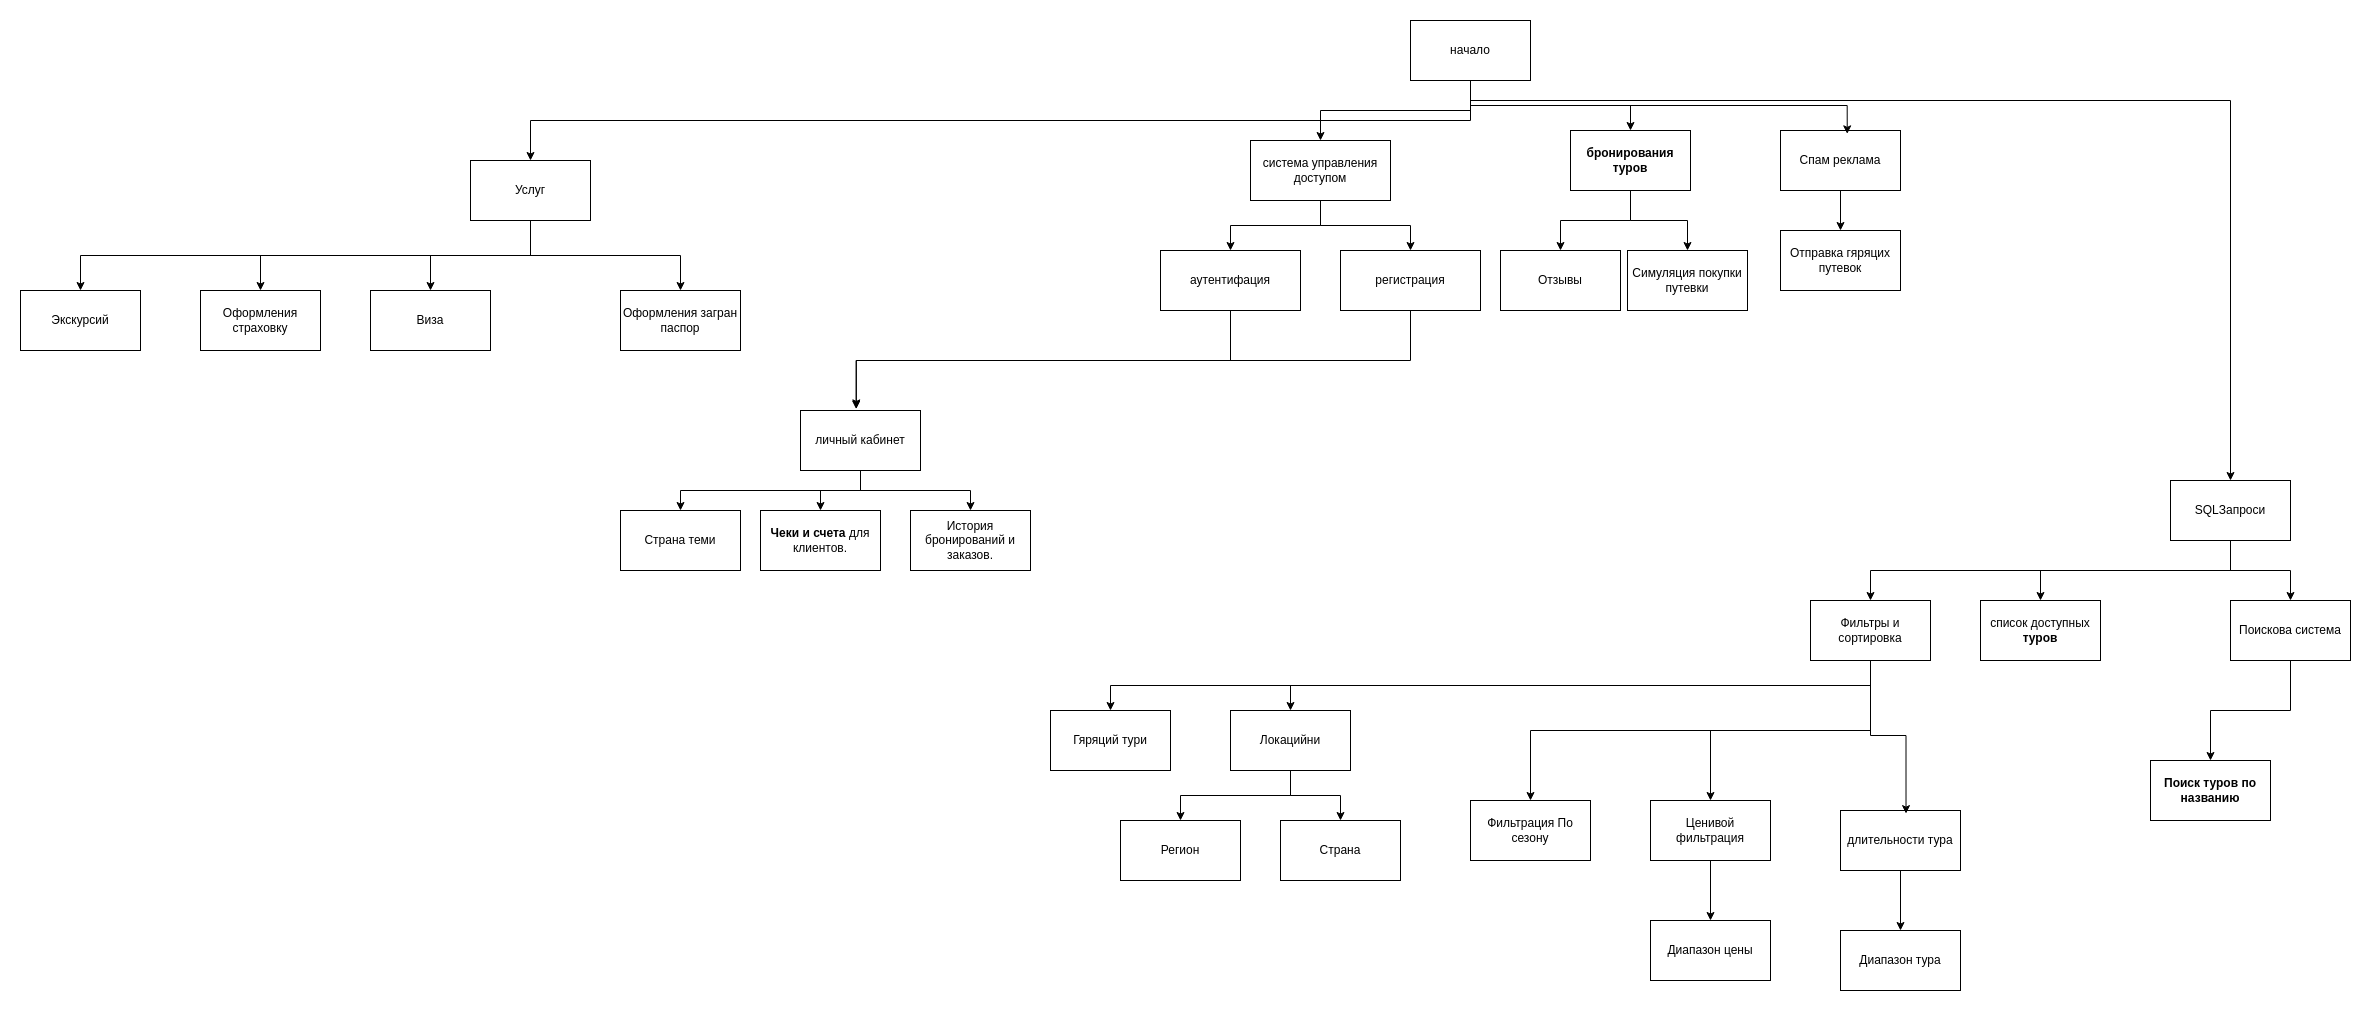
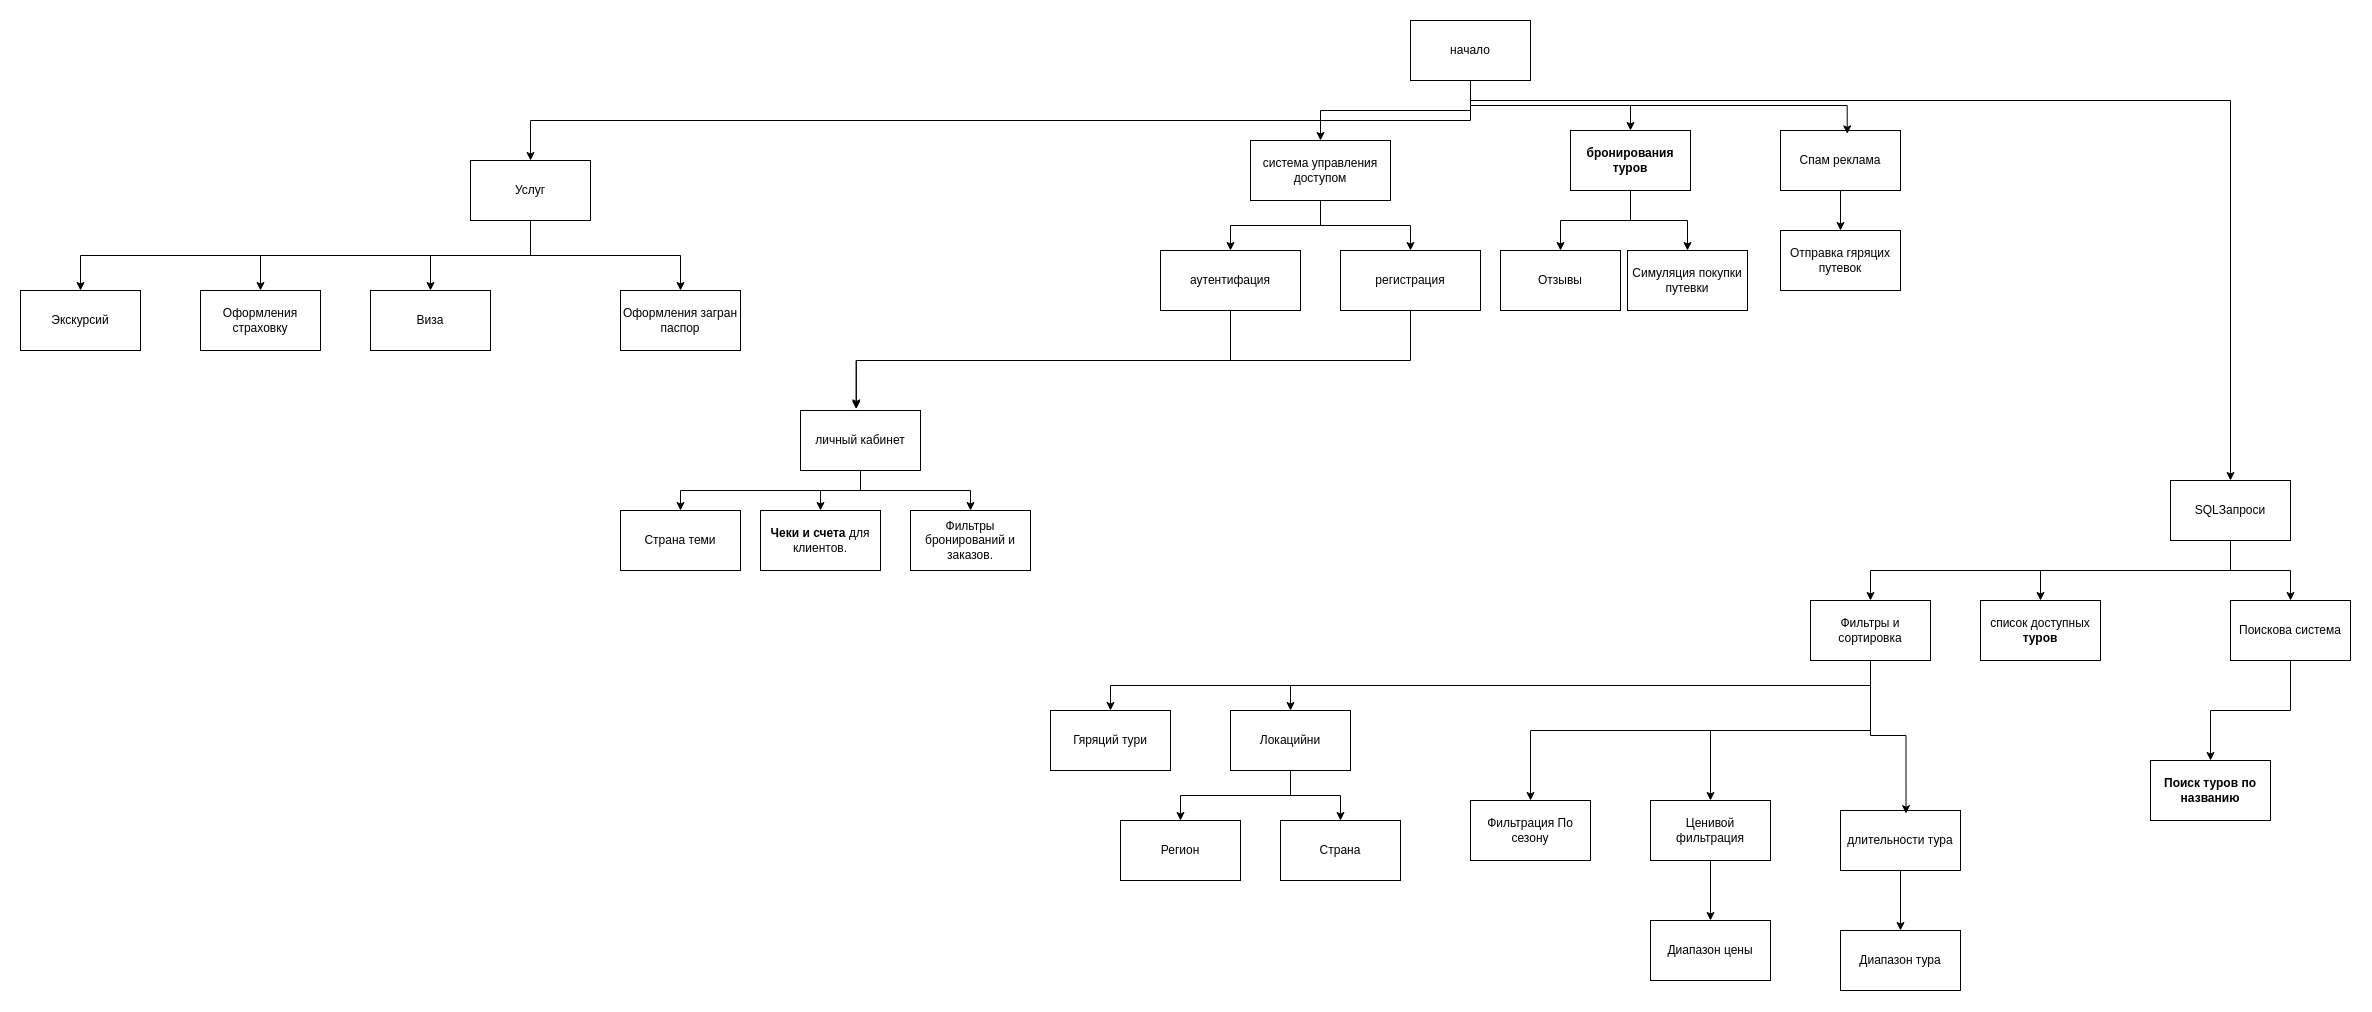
node "История бронирований и заказов.": label "История бронирований и заказов." -> "Фильтры бронирований и заказов."
